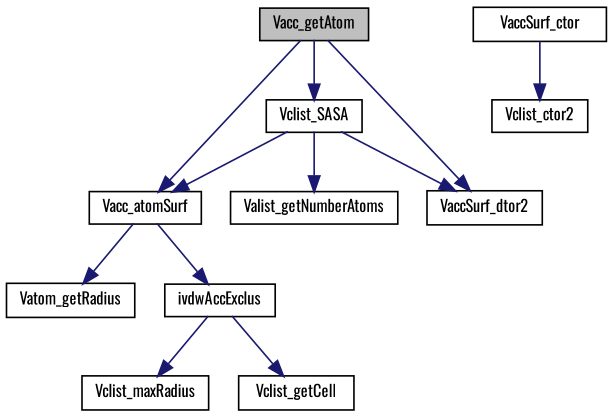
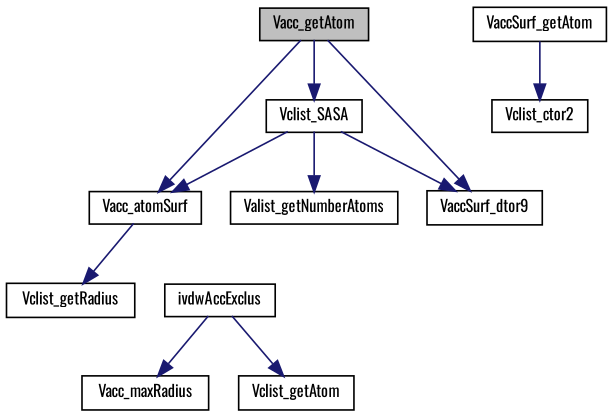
node "VaccSurf_ctor": label "VaccSurf_ctor" -> "VaccSurf_getAtom"
node "VaccSurf_dtor2": label "VaccSurf_dtor2" -> "VaccSurf_dtor9"
edge "Vacc_atomSurf" -> "ivdwAccExclus": removed
node "Vatom_getRadius": label "Vatom_getRadius" -> "Vclist_getRadius"
node "Vclist_maxRadius": label "Vclist_maxRadius" -> "Vacc_maxRadius"
node "Vclist_getCell": label "Vclist_getCell" -> "Vclist_getAtom"
